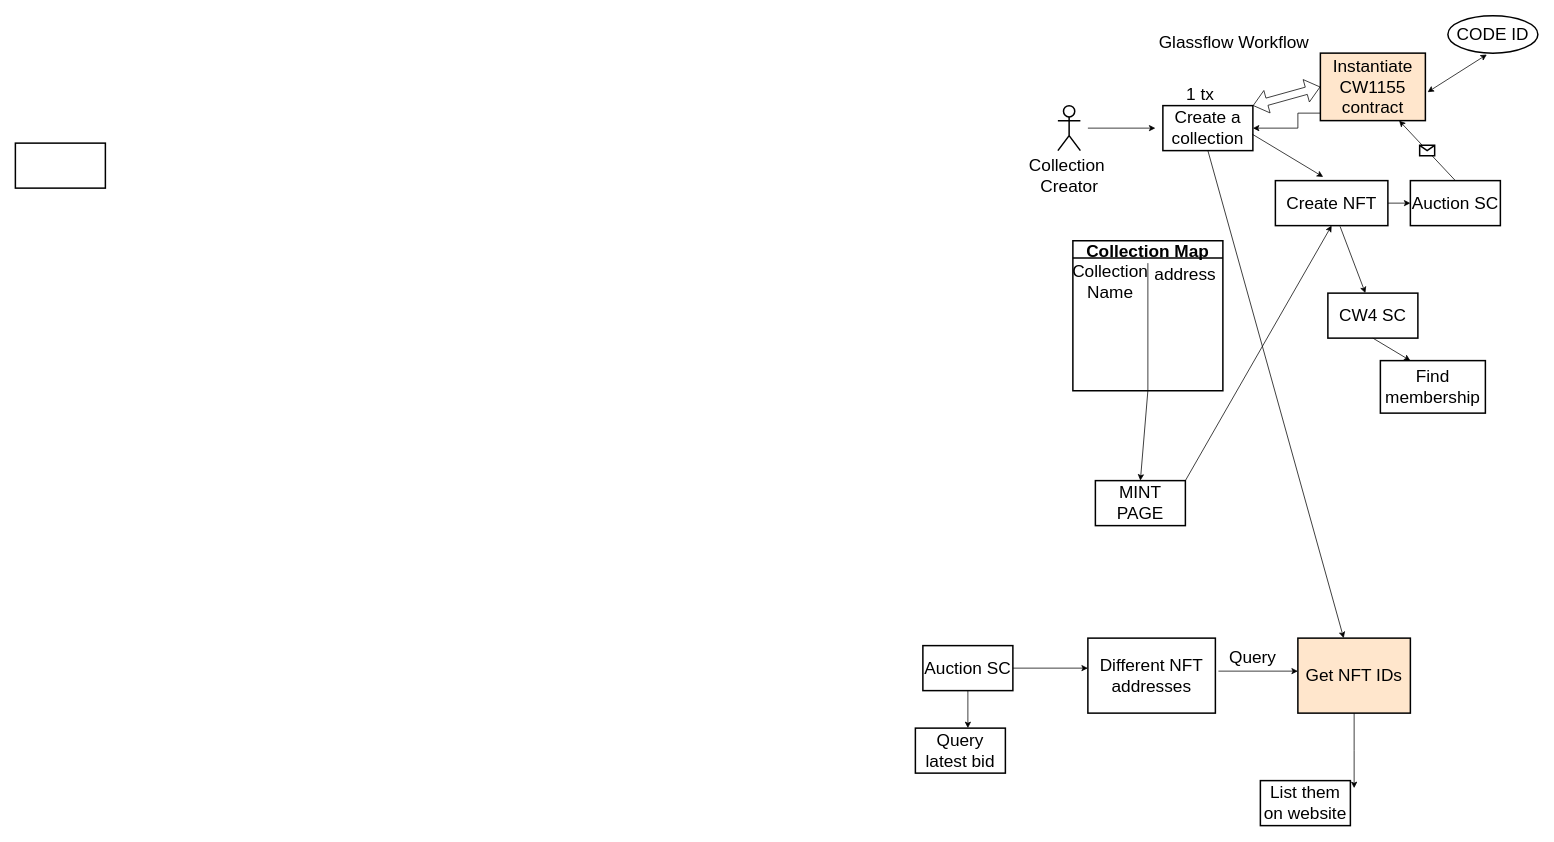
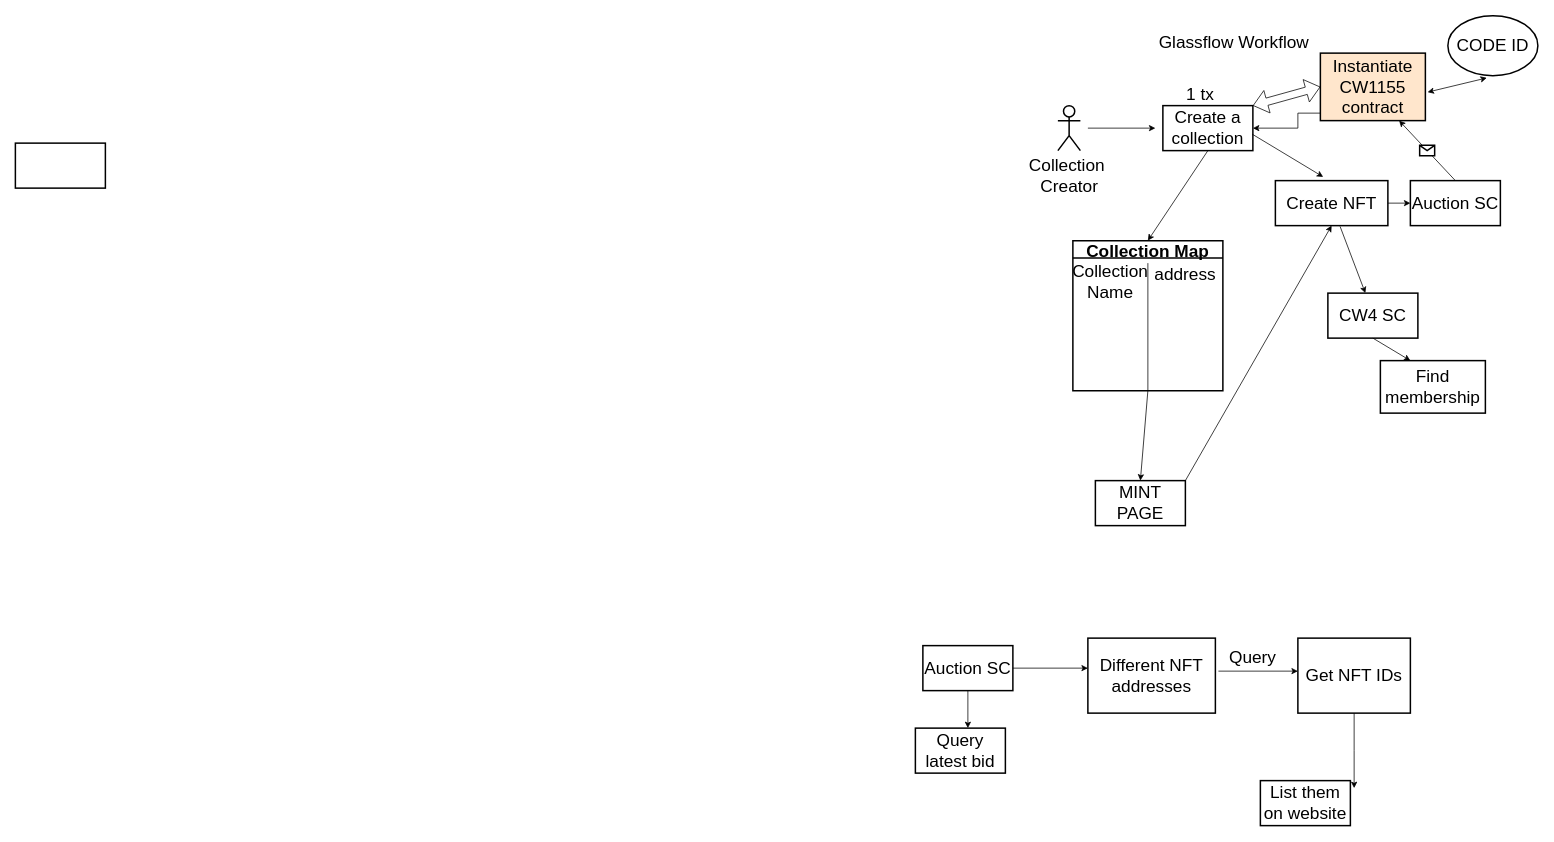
node "CODE ID": size 90x38 -> 90x60
edge "Create a collection" -> "Get NFT IDs": now "Create a collection" -> "Collection Map"
node "Get NFT IDs": fillcolor #ffe6cc -> #ffffff
